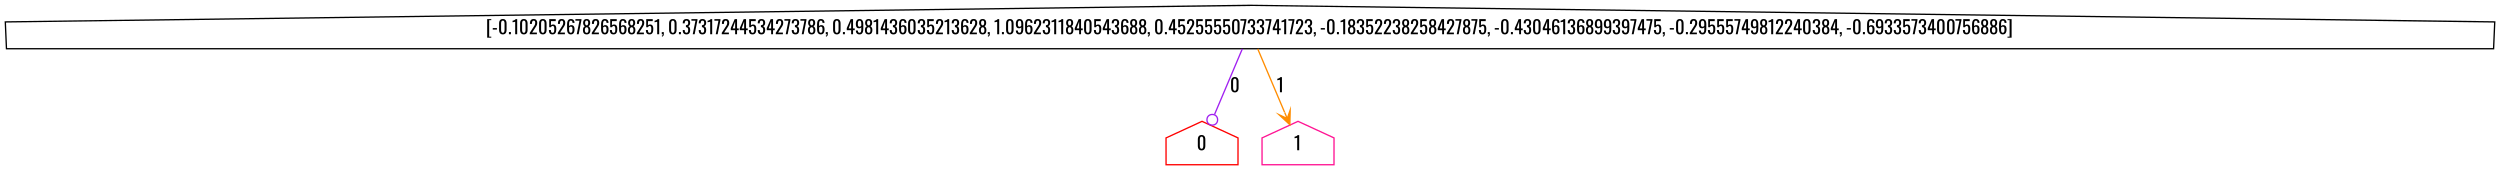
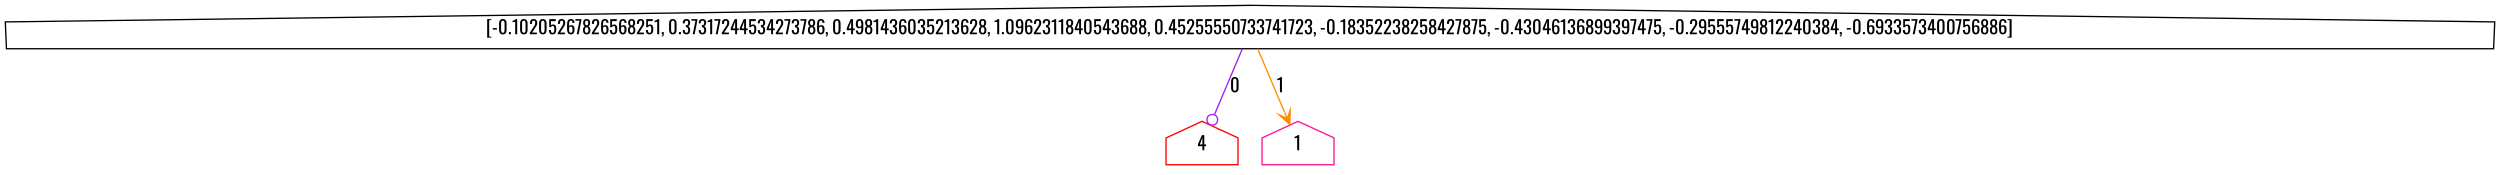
node "0": label "0" -> "4"
